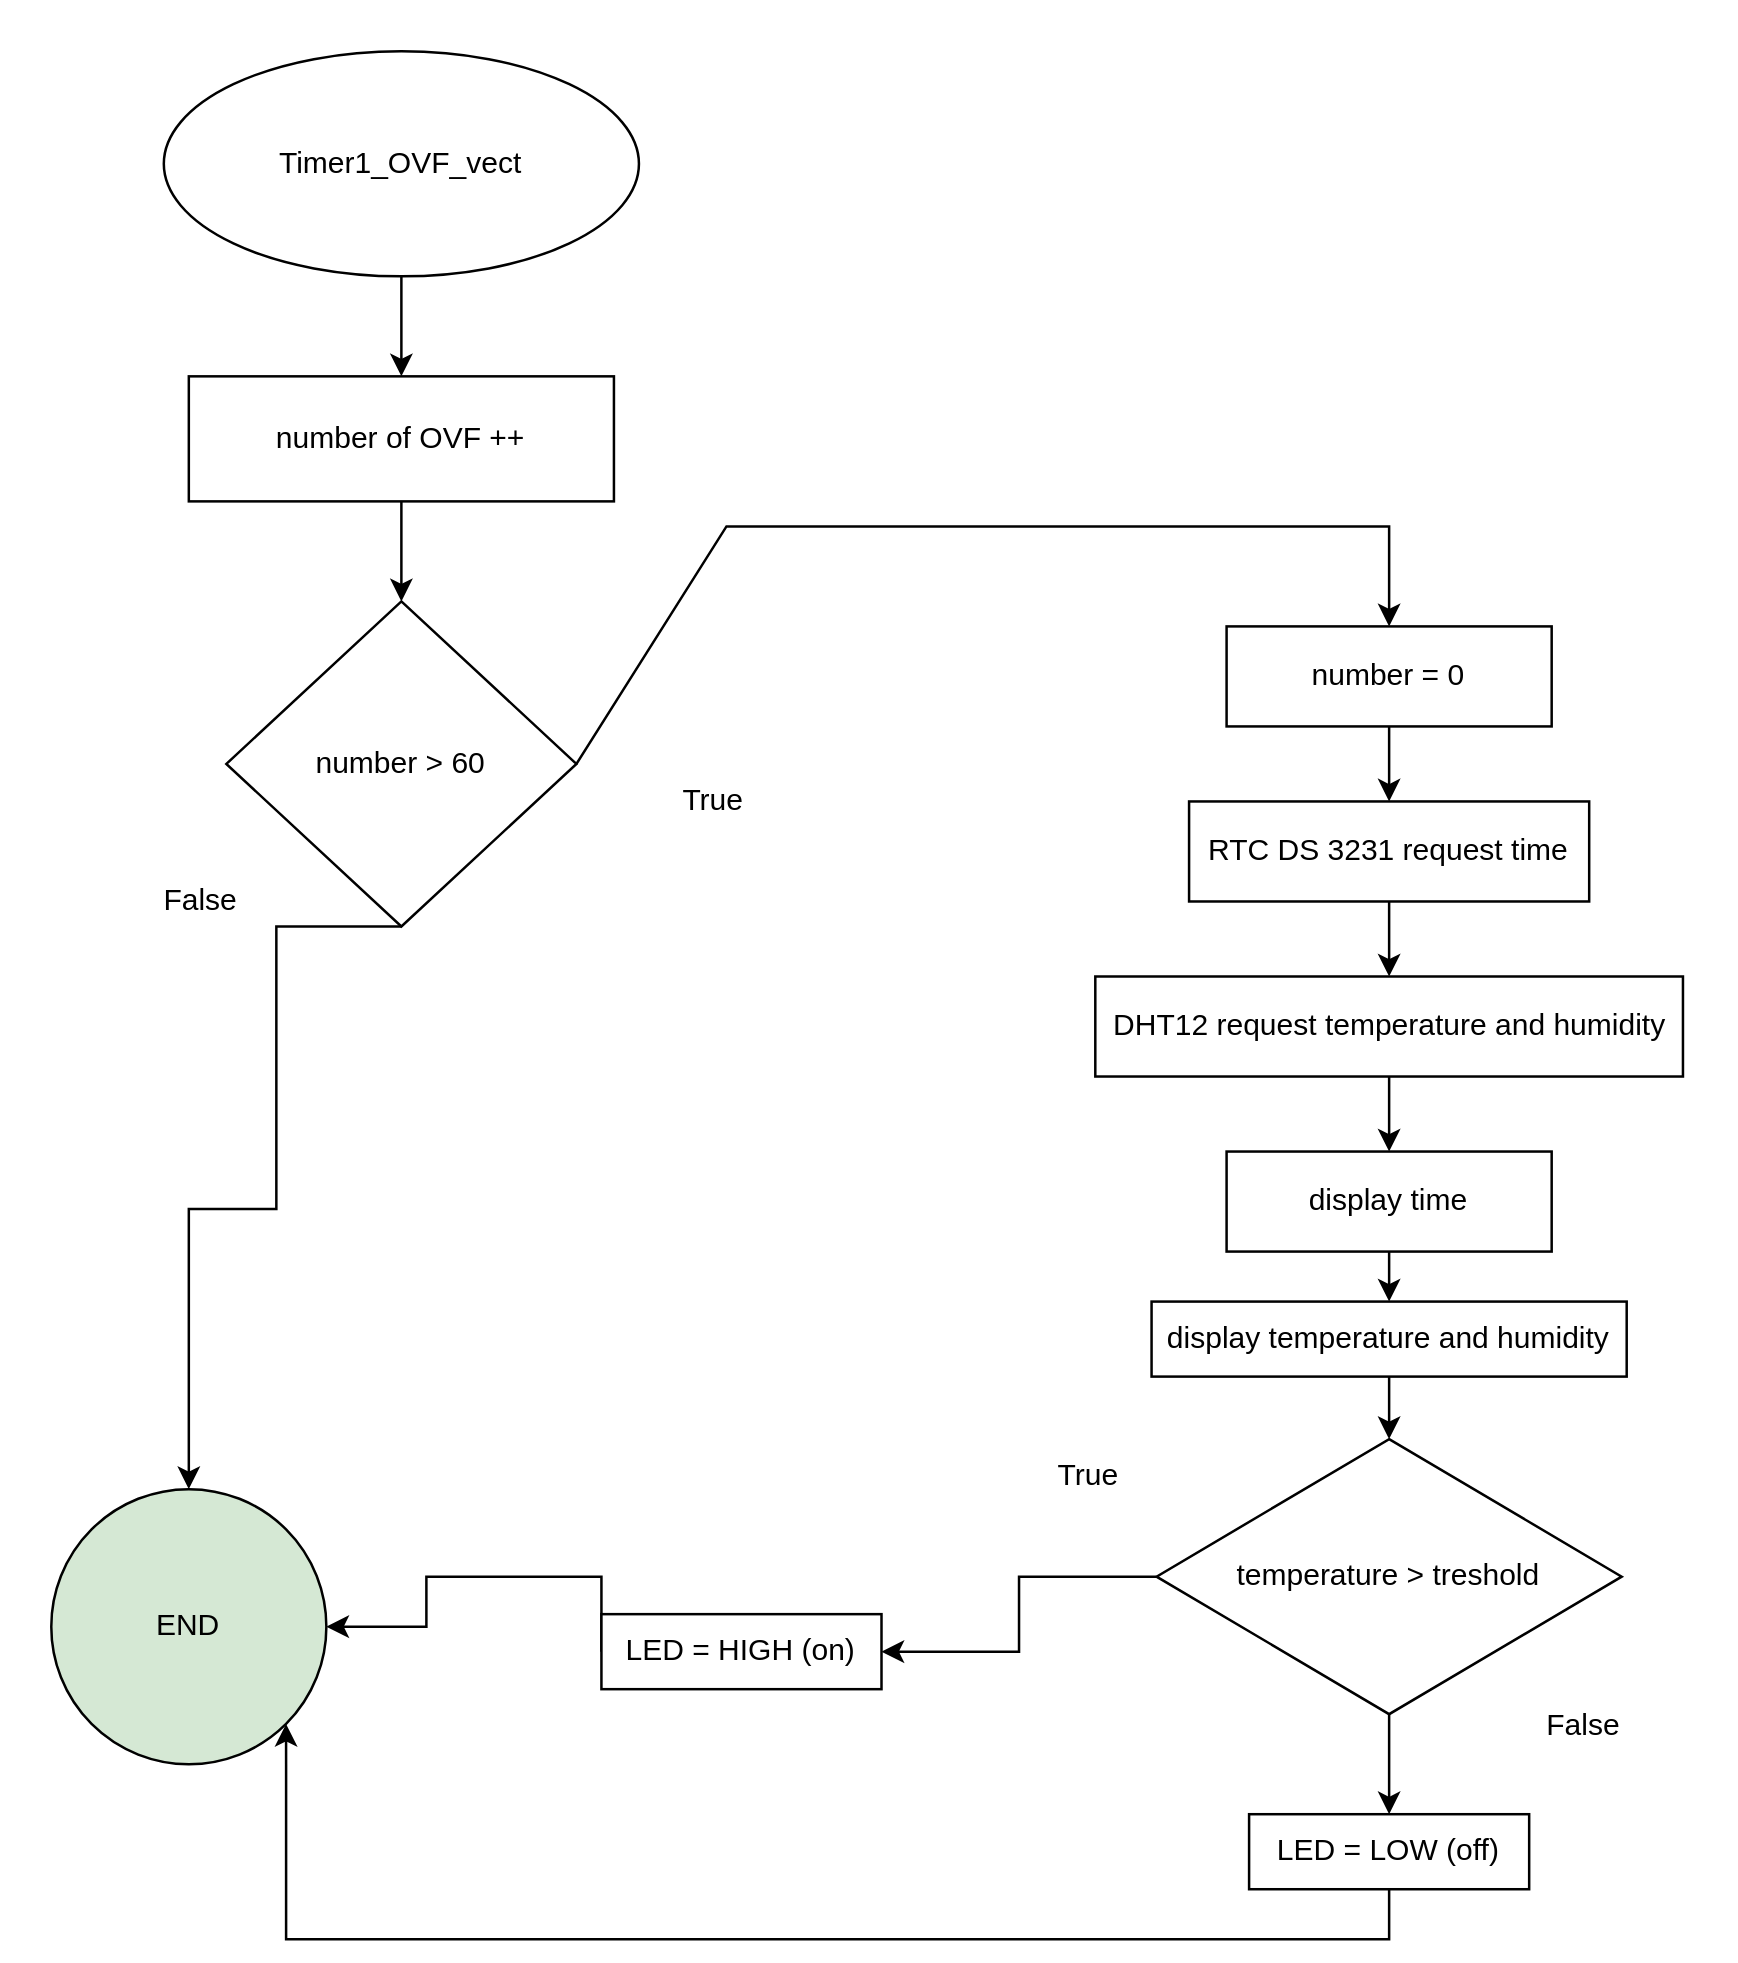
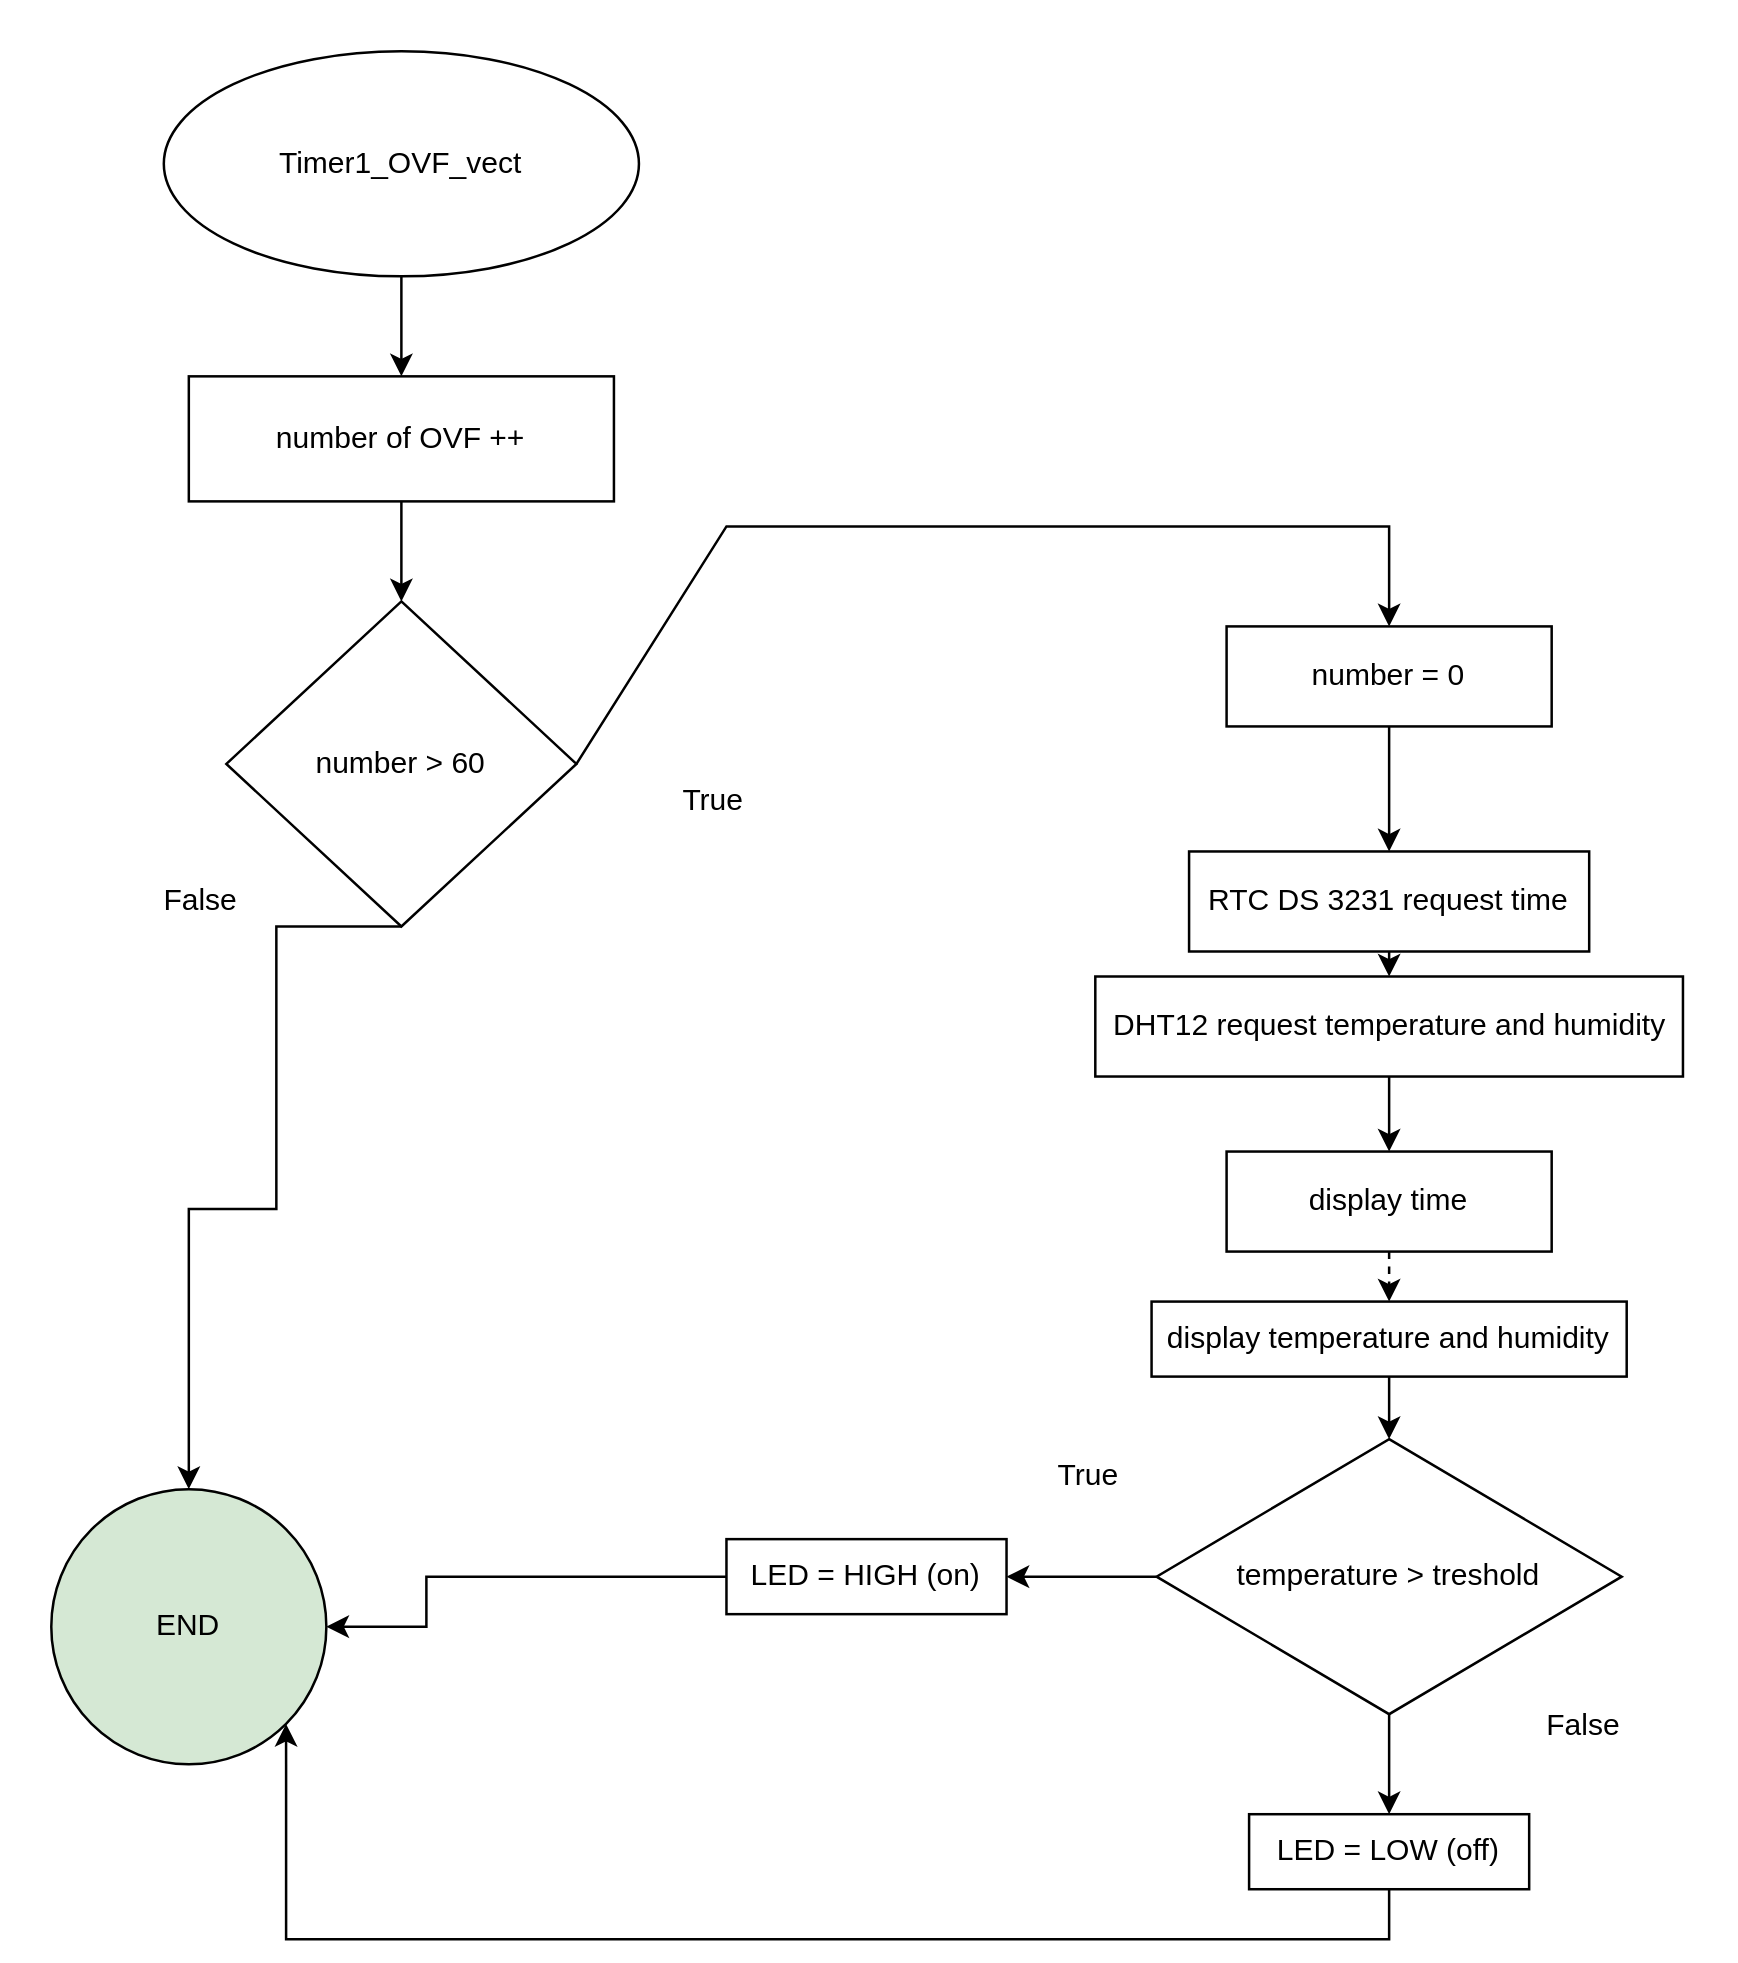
node "RTC DS 3231 request time": moved (1389, 851) -> (1389, 901)
edge "display time" -> "display temperature and humidity": style solid -> dashed
node "LED = HIGH (on)": moved (741, 1651) -> (866, 1576)
